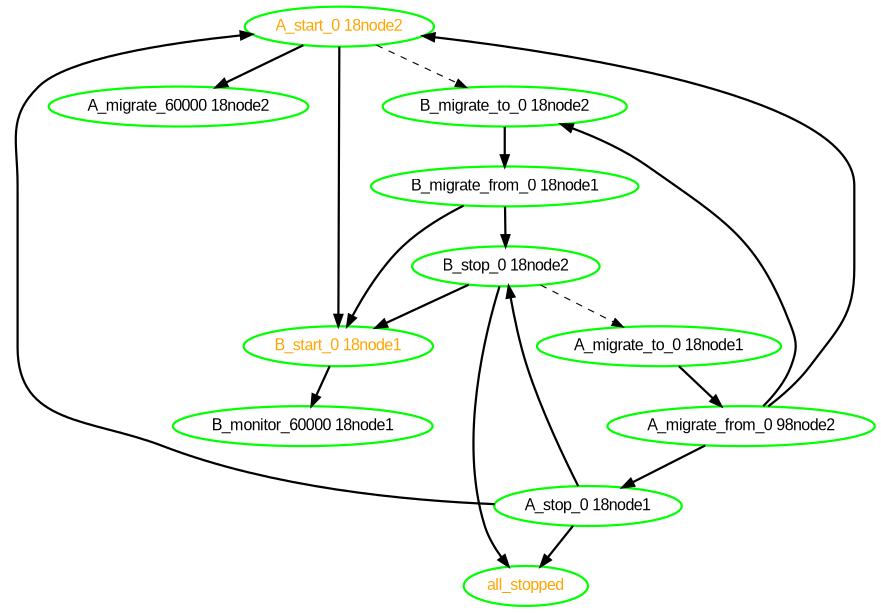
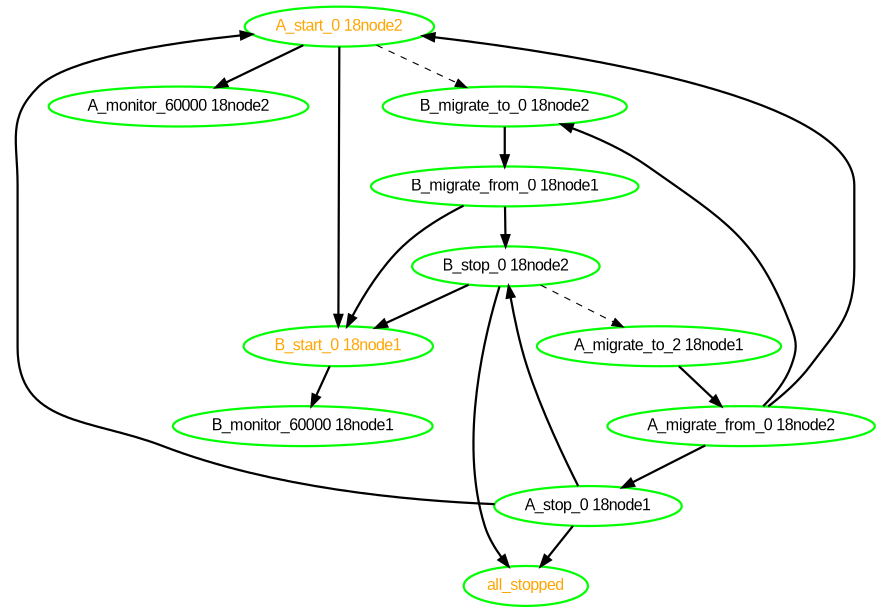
node "A_migrate_60000 18node2": label "A_migrate_60000 18node2" -> "A_monitor_60000 18node2"
node "A_migrate_to_0 18node1": label "A_migrate_to_0 18node1" -> "A_migrate_to_2 18node1"
node "A_migrate_from_0 98node2": label "A_migrate_from_0 98node2" -> "A_migrate_from_0 18node2"
